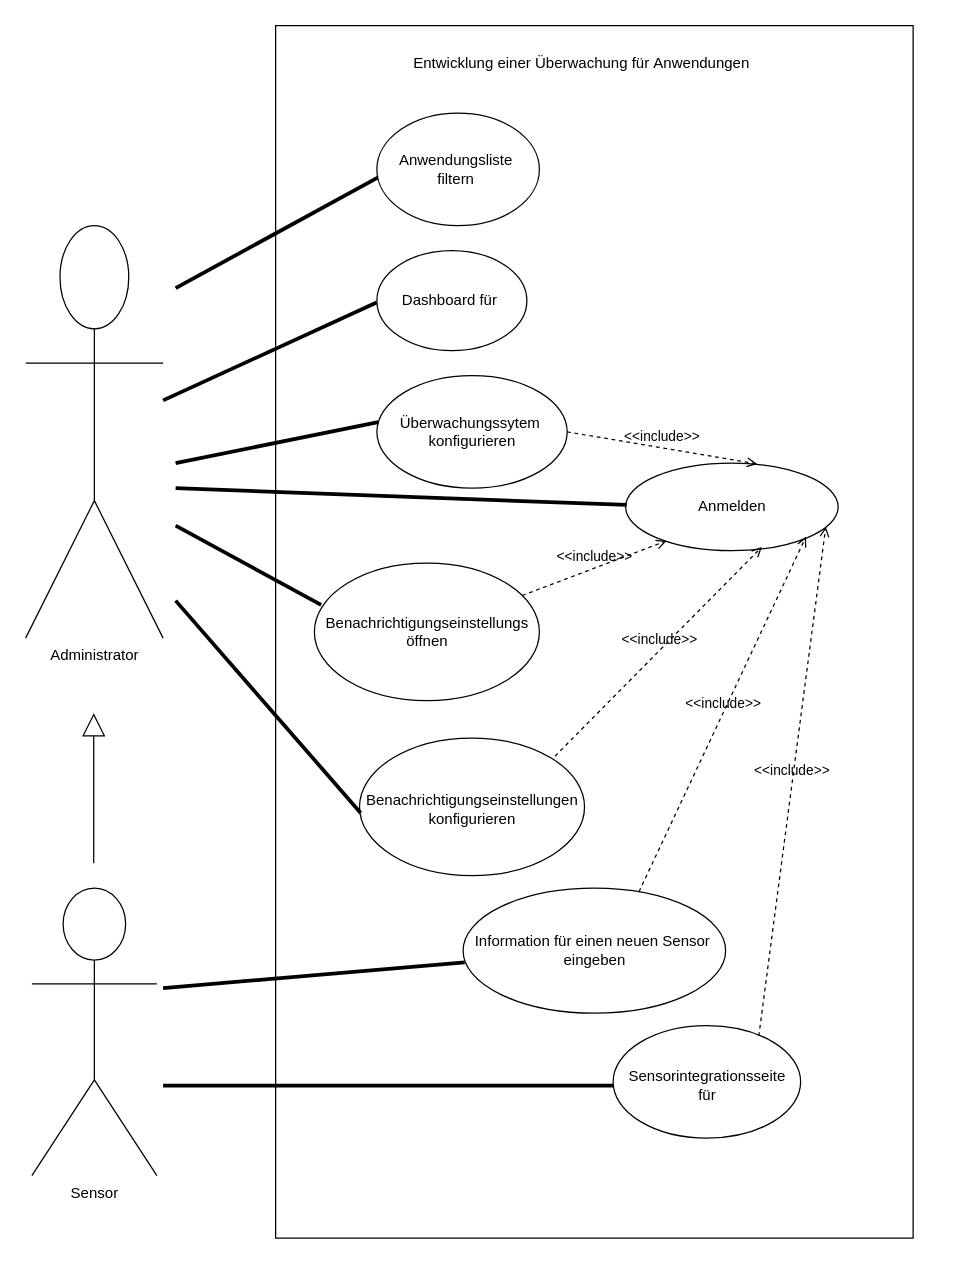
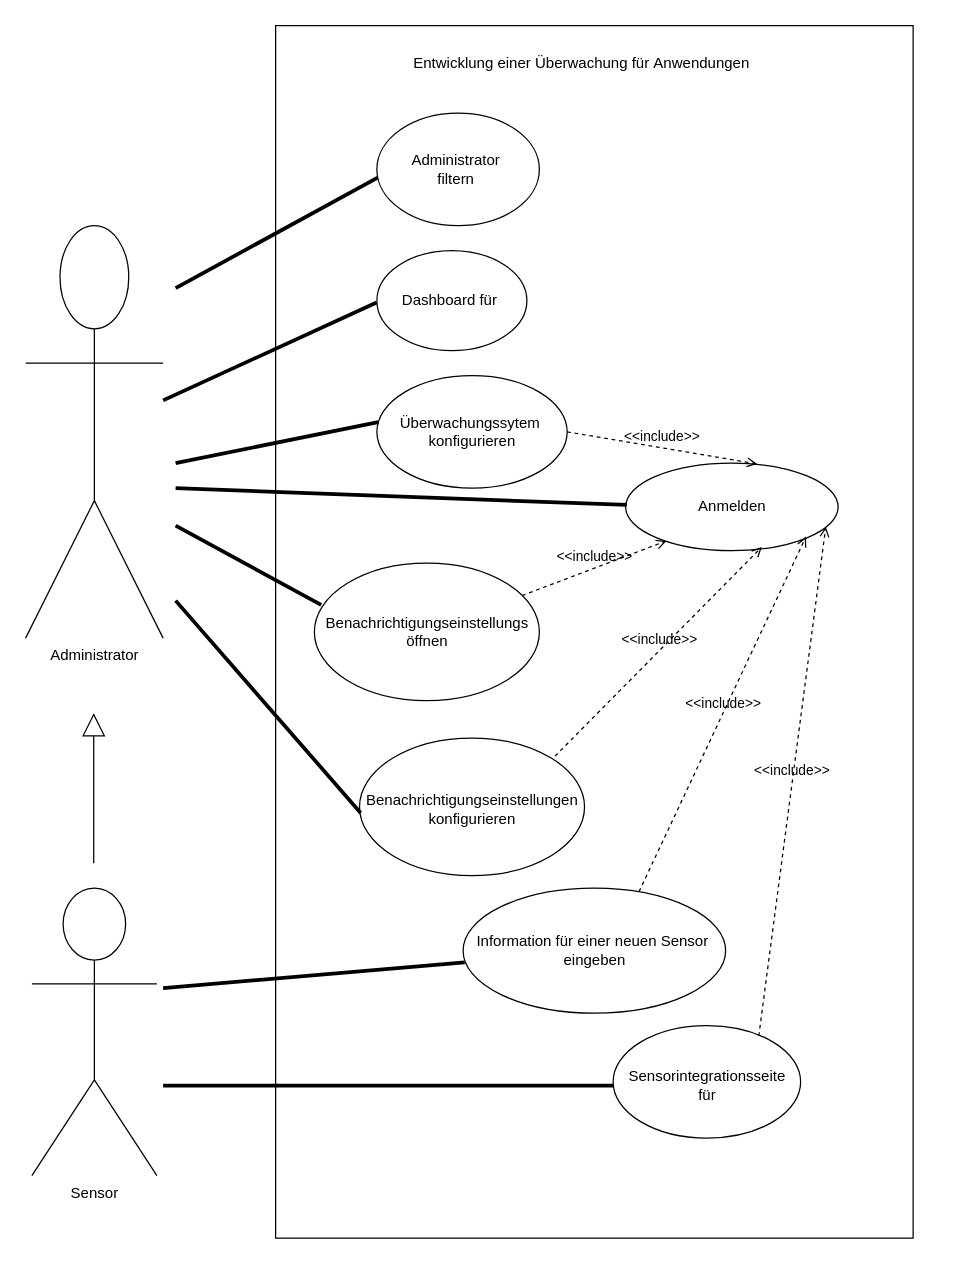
node "Anwendungsliste filtern": label "Anwendungsliste filtern" -> "Administrator filtern"
node "Information für einen neuen Sensor eingeben": label "Information für einen neuen Sensor eingeben" -> "Information für einer neuen Sensor eingeben"
